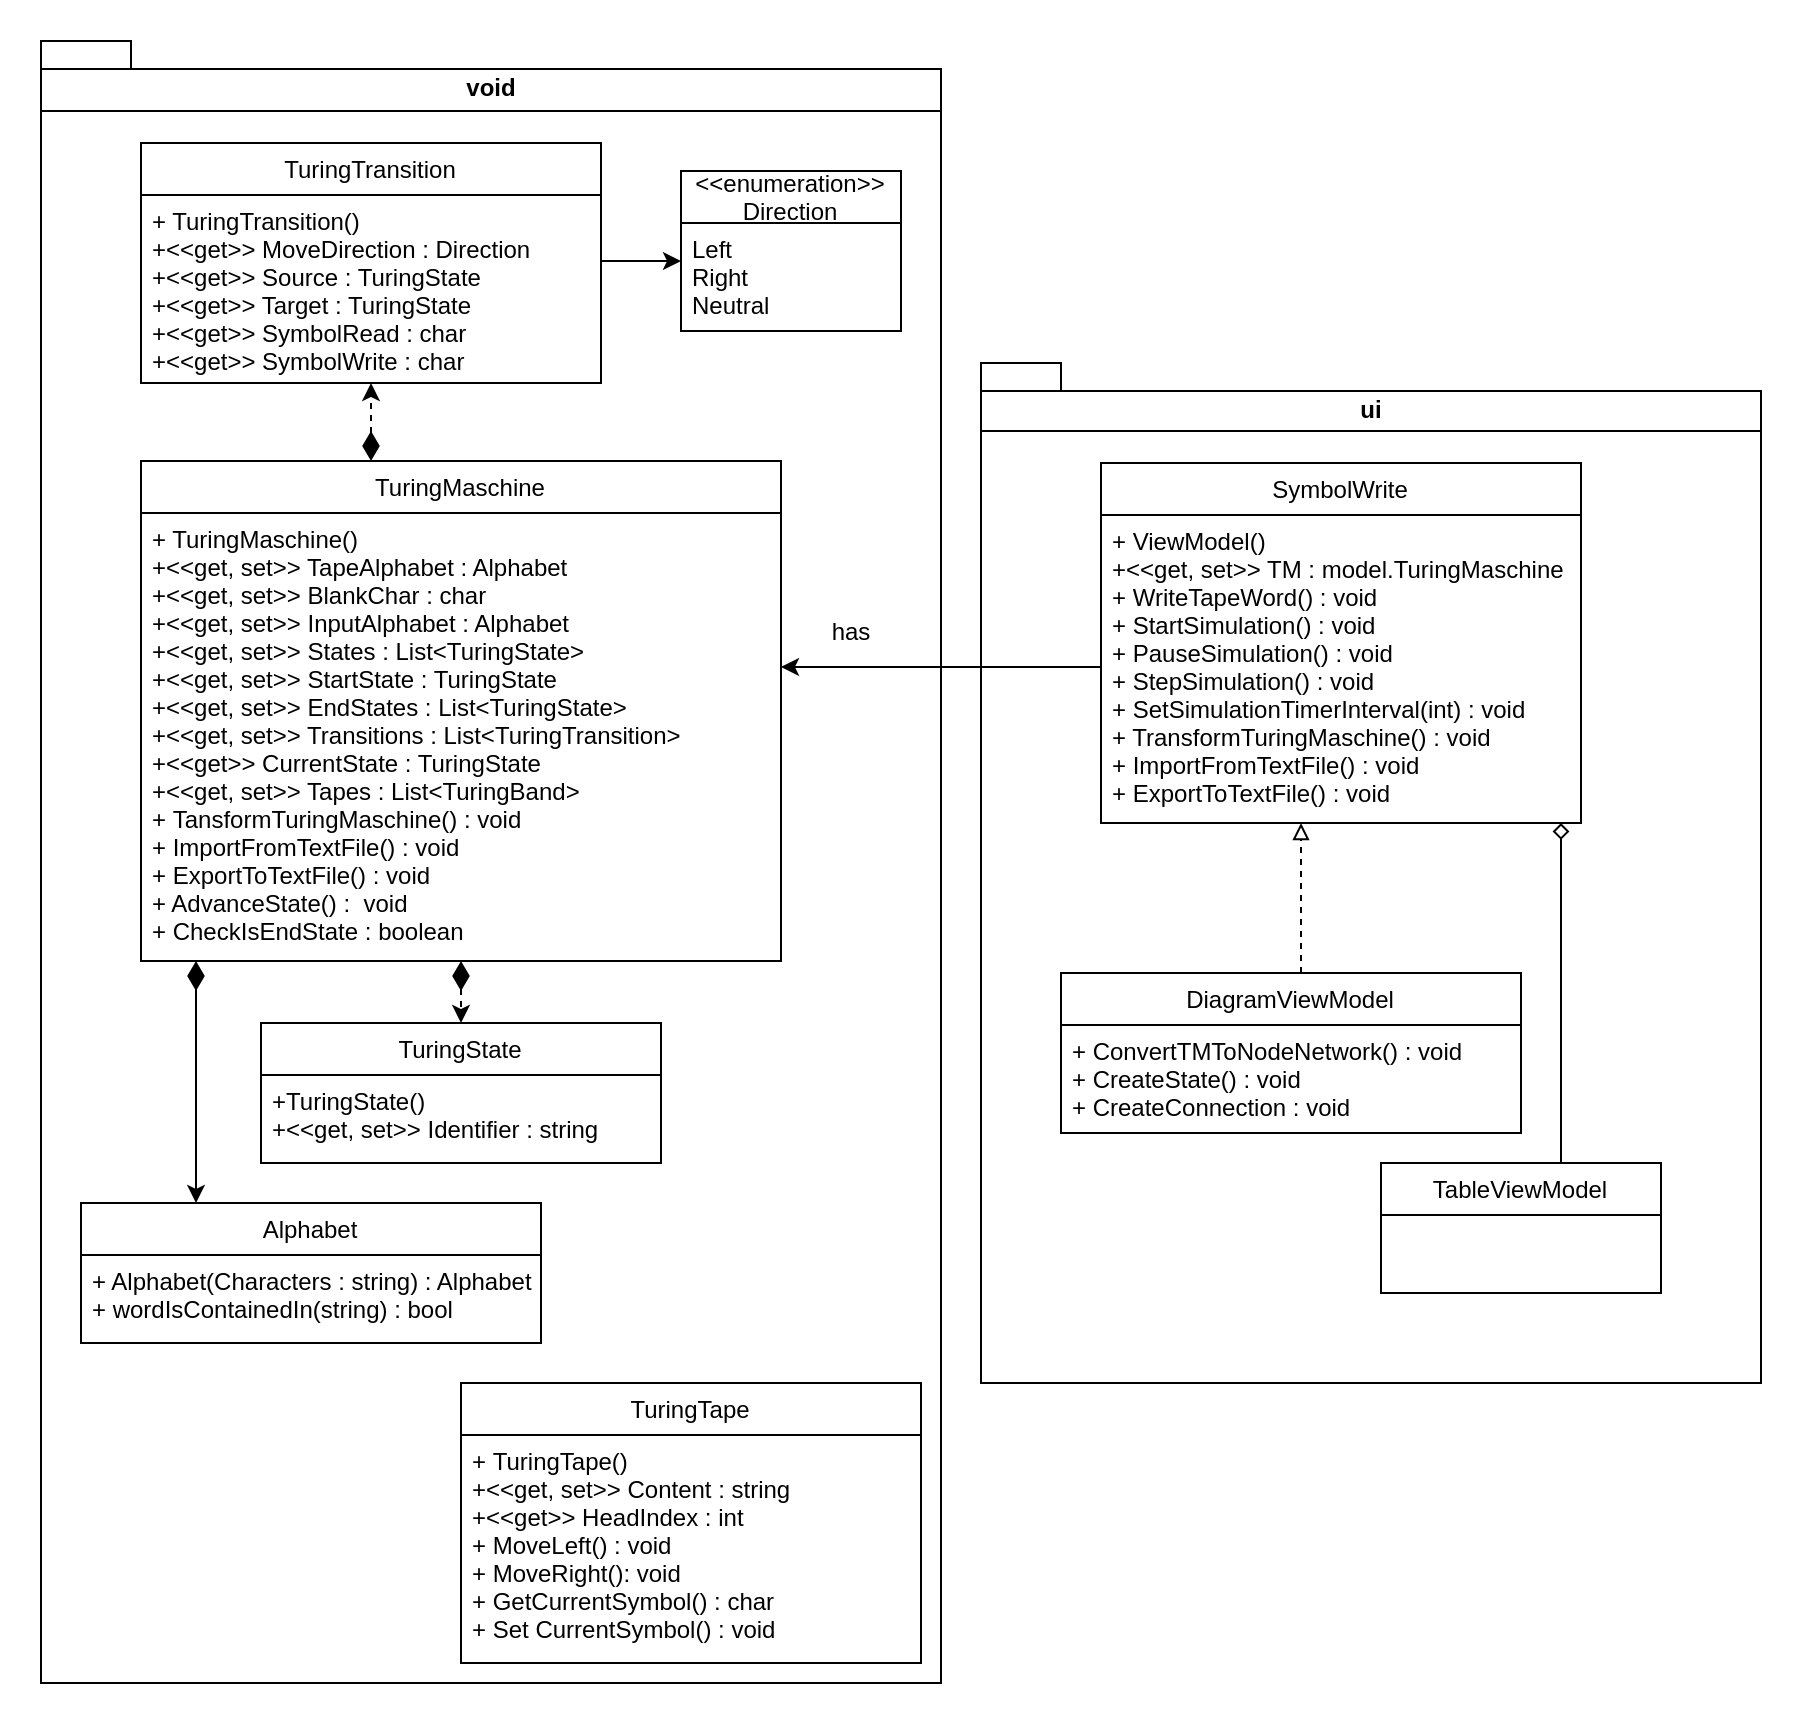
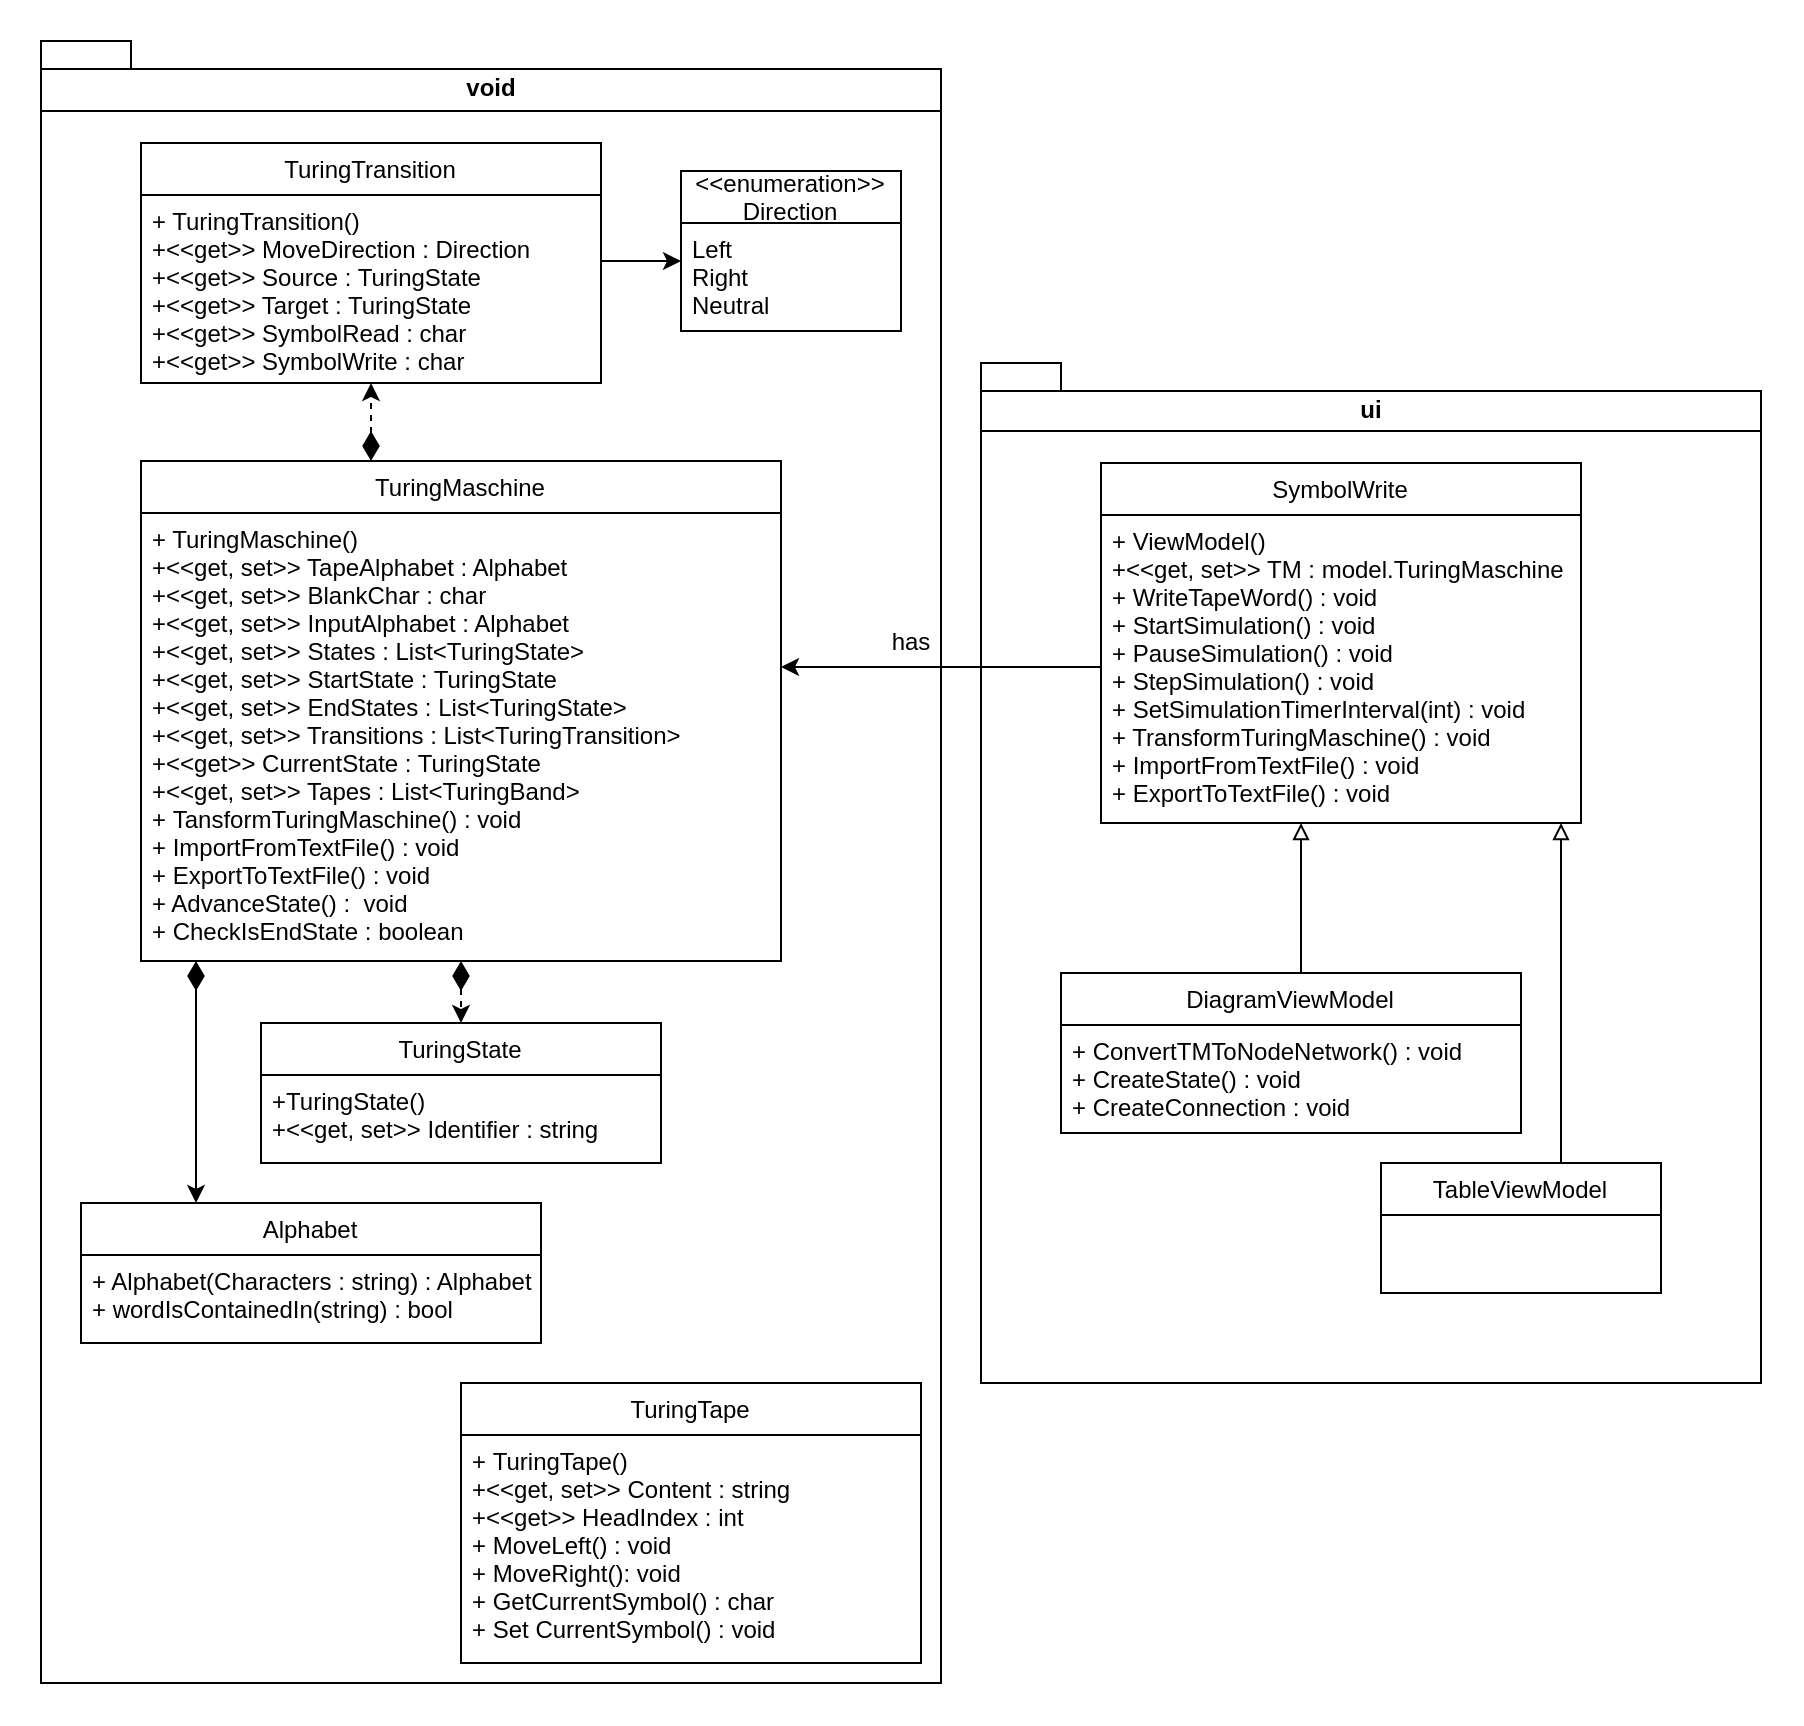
node "has": moved (851, 633) -> (911, 643)
edge "TableViewModel" -> "SymbolWrite": arrowhead diamond -> block
edge "DiagramViewModel" -> "SymbolWrite": style dashed -> solid
